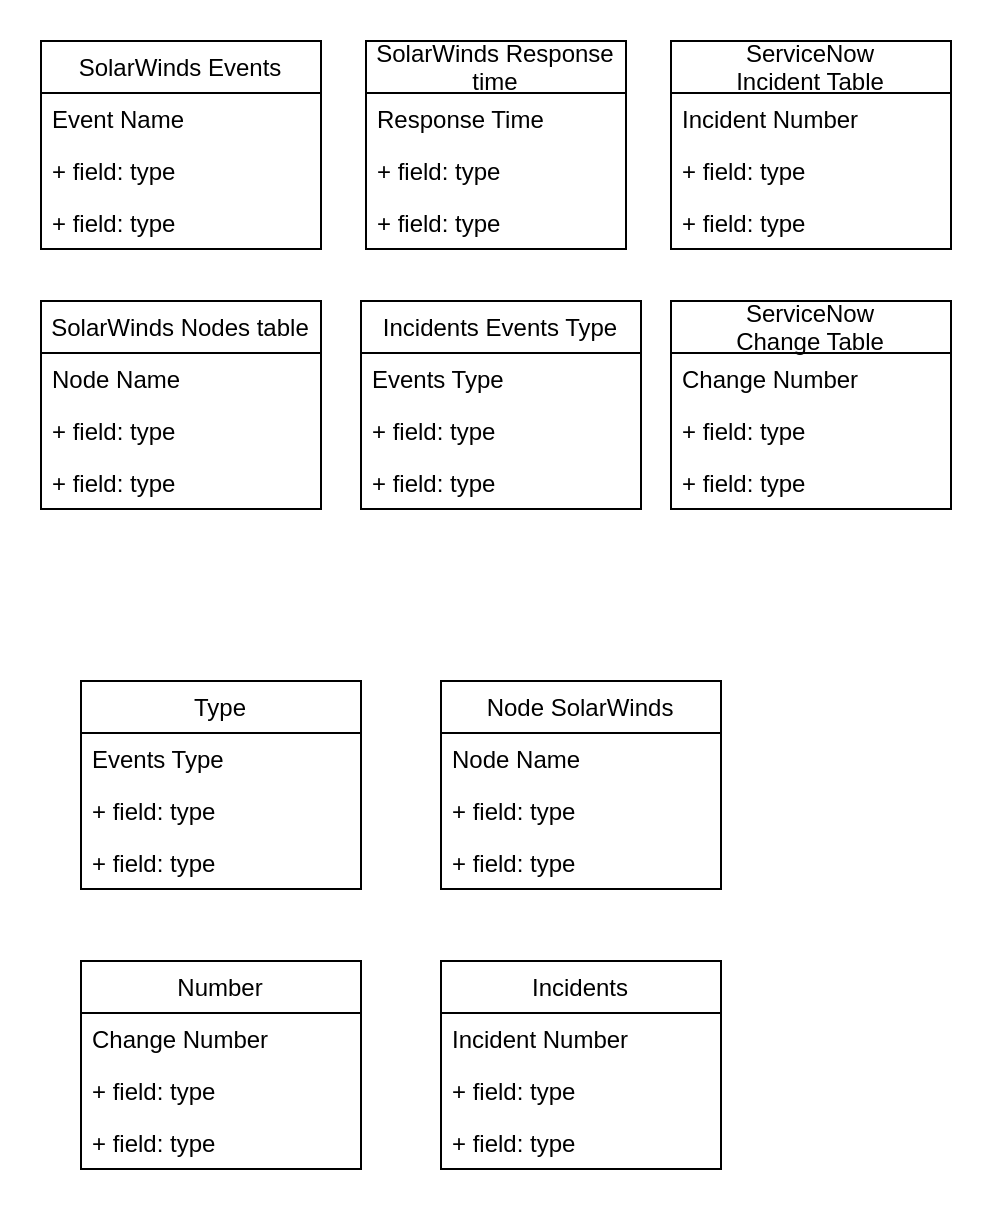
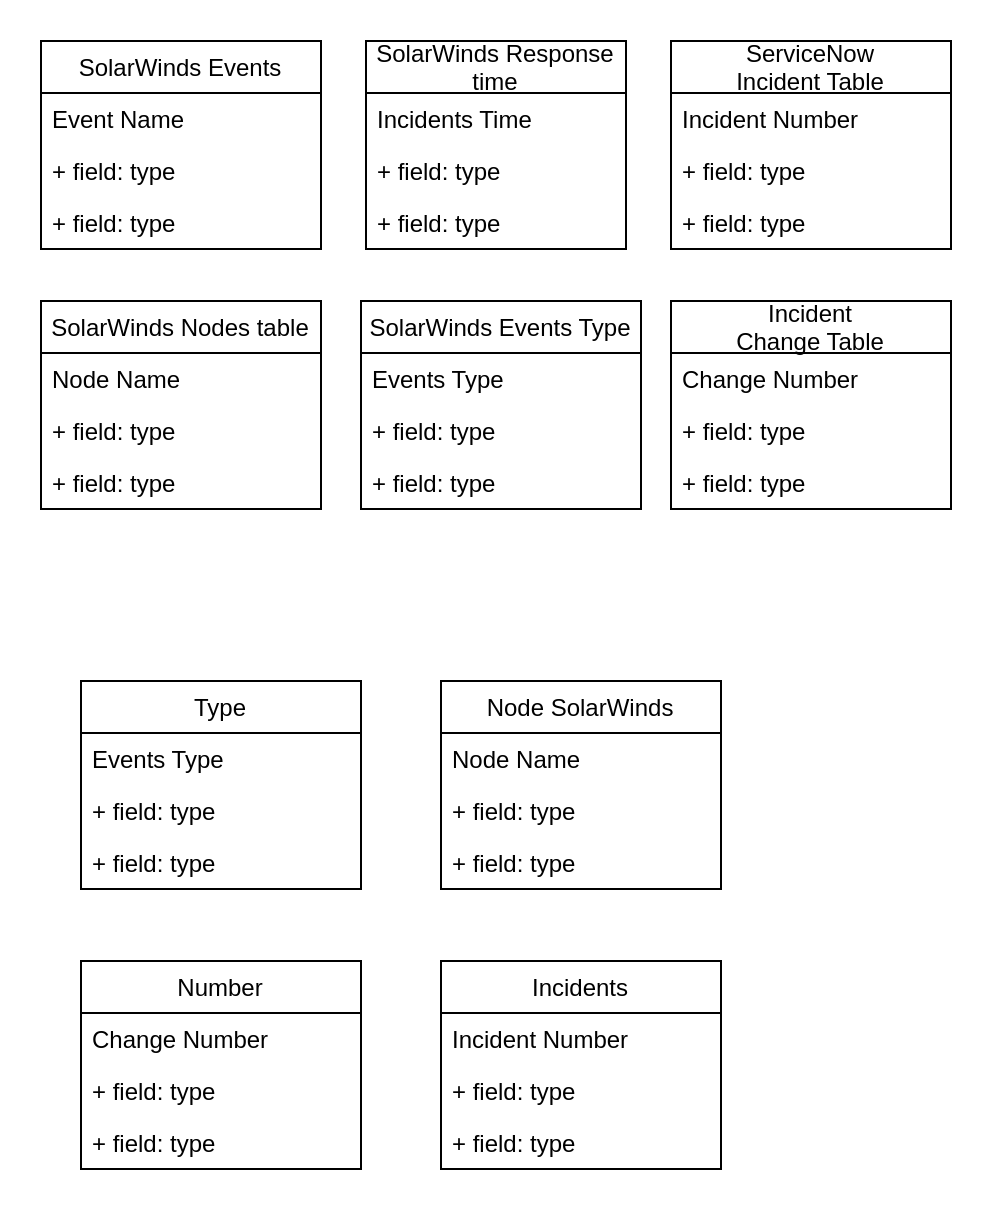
node "Response Time": label "Response Time" -> "Incidents Time"
node "ServiceNow Change Table": label "ServiceNow Change Table" -> "Incident Change Table"
node "Incidents Events Type": label "Incidents Events Type" -> "SolarWinds Events Type"
